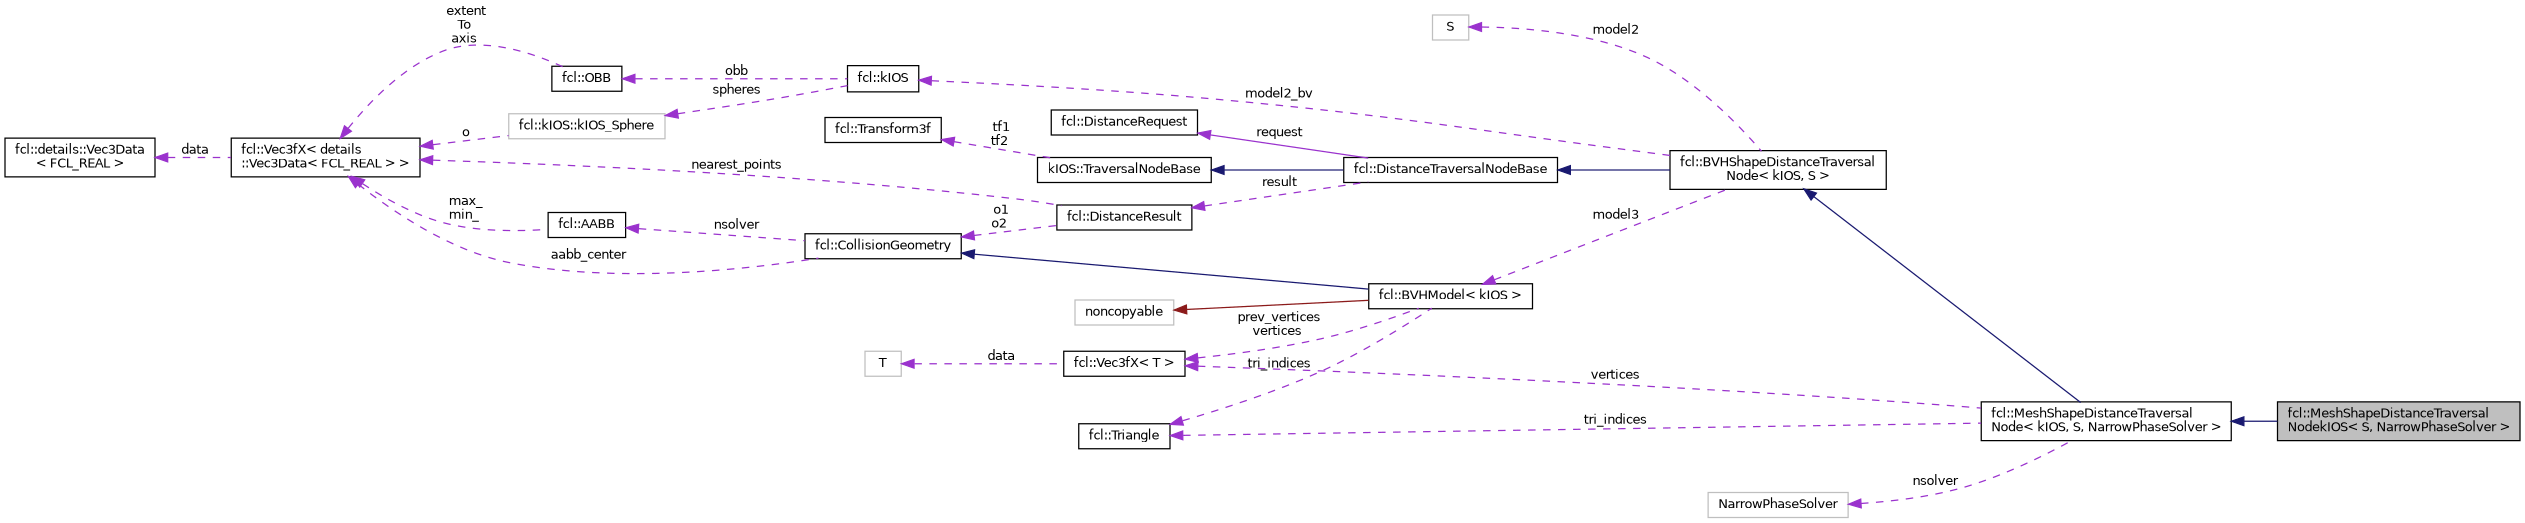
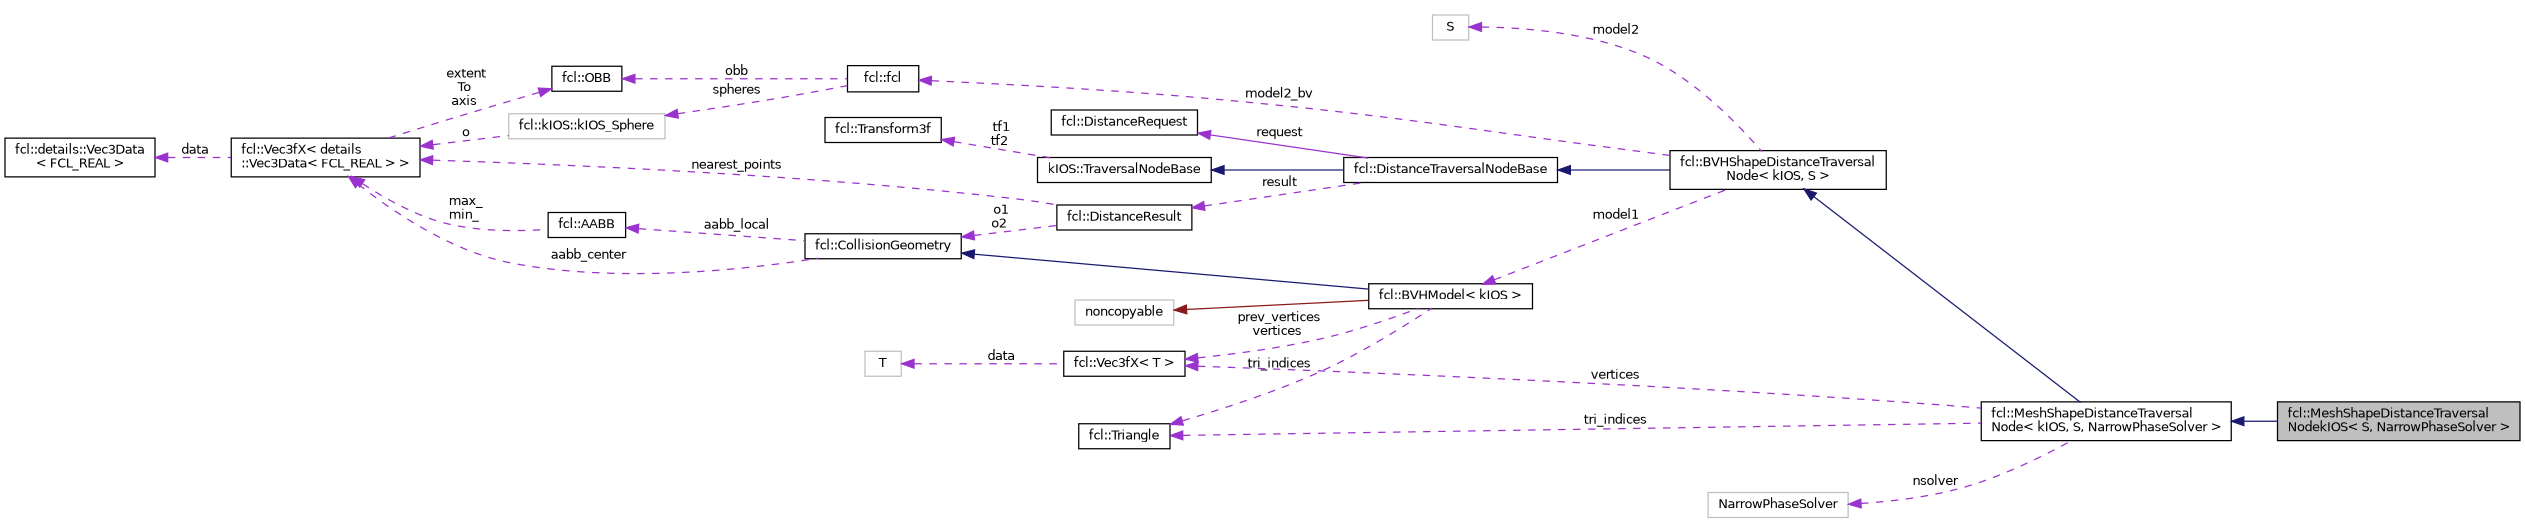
edge "fcl::OBB" -> "fcl::Vec3fX< details ::Vec3Data< FCL_REAL > >": reversed
node "fcl::kIOS": label "fcl::kIOS" -> "fcl::fcl"
edge "fcl::BVHShapeDistanceTraversal Node< kIOS, S >" -> "fcl::BVHModel< kIOS >": label " model3" -> " model1"
edge "fcl::CollisionGeometry" -> "fcl::AABB": label " nsolver" -> " aabb_local"
